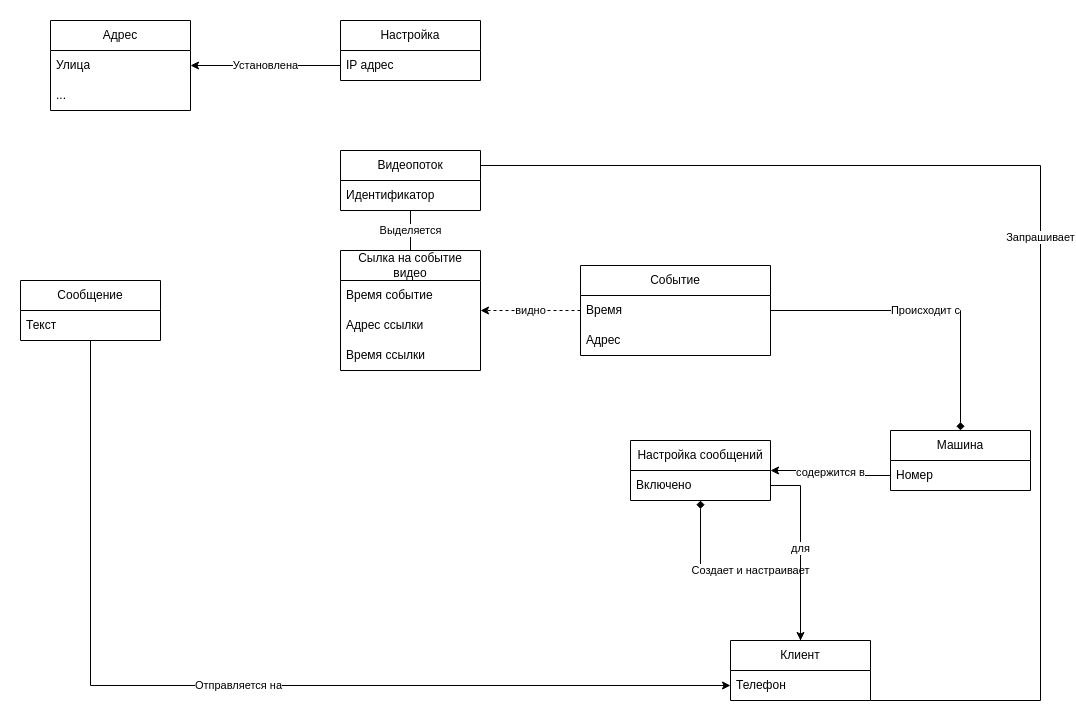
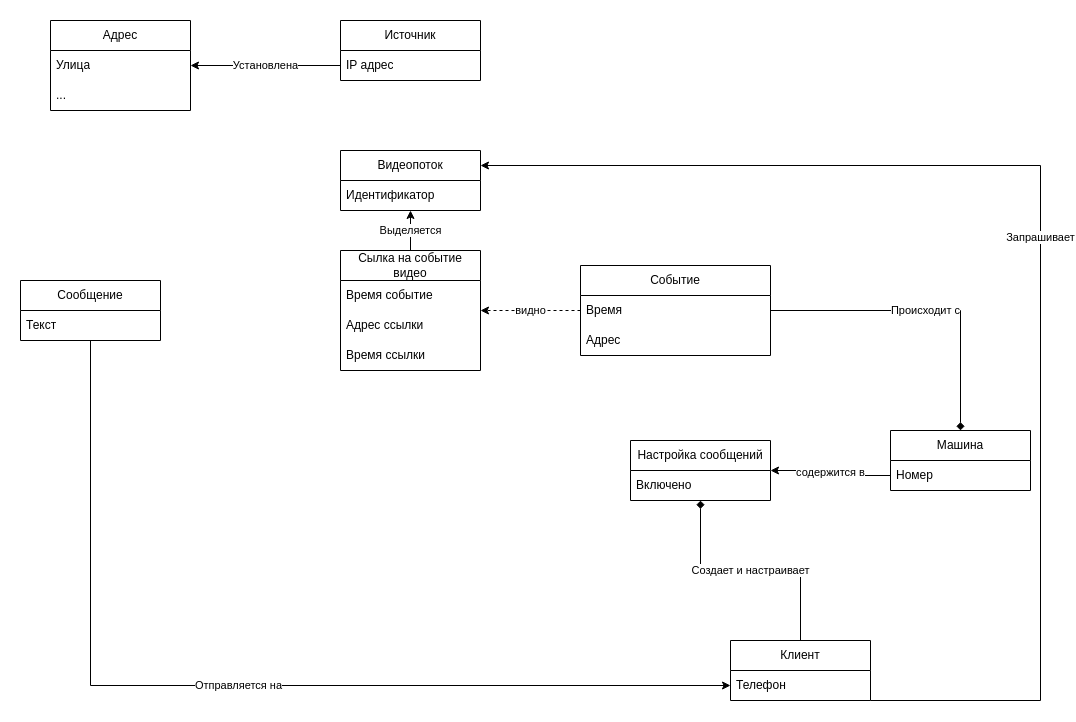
node "Настройка": label "Настройка" -> "Источник"
edge "Видеопоток" -- "Телефон": arrowhead none -> classic
edge "Видеопоток" -- "Сылка на событие видео": arrowhead none -> classic
edge "Включено" -> "Клиент": removed, label "для"
